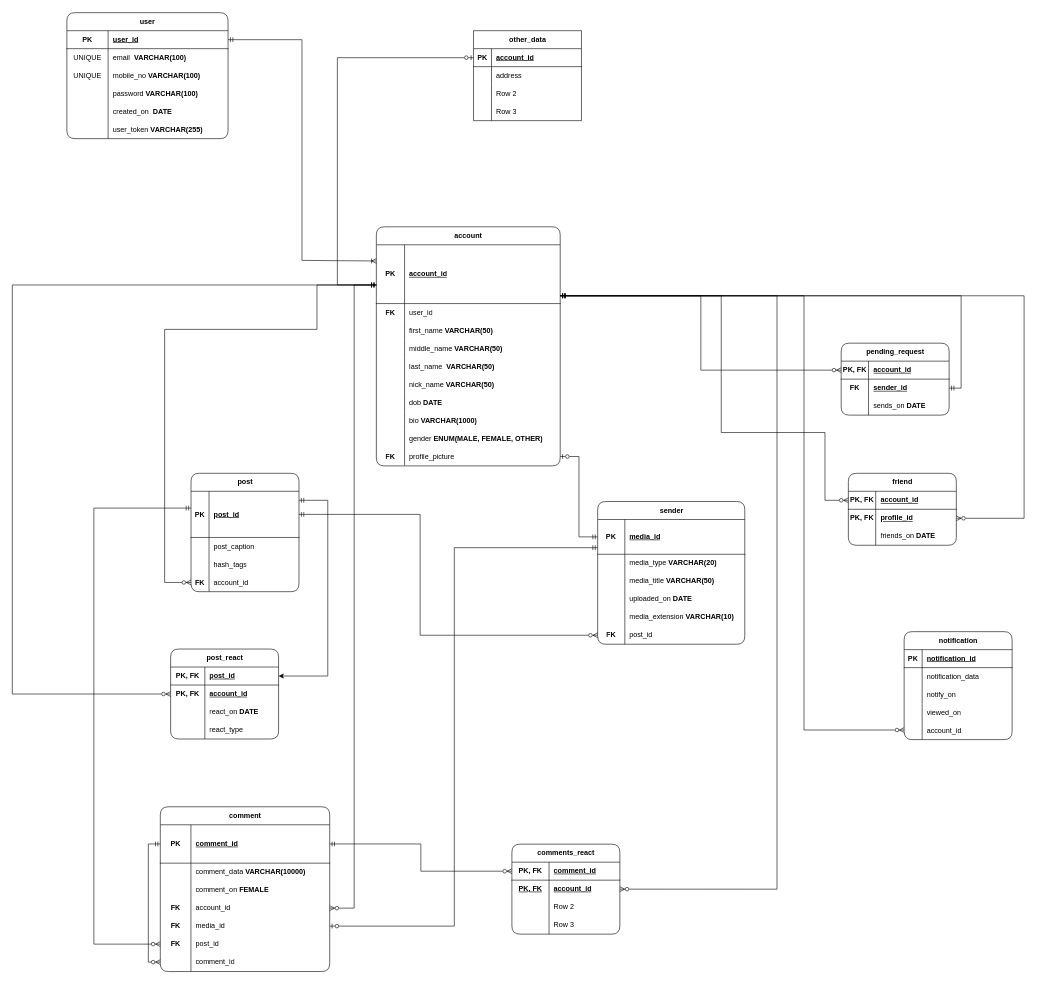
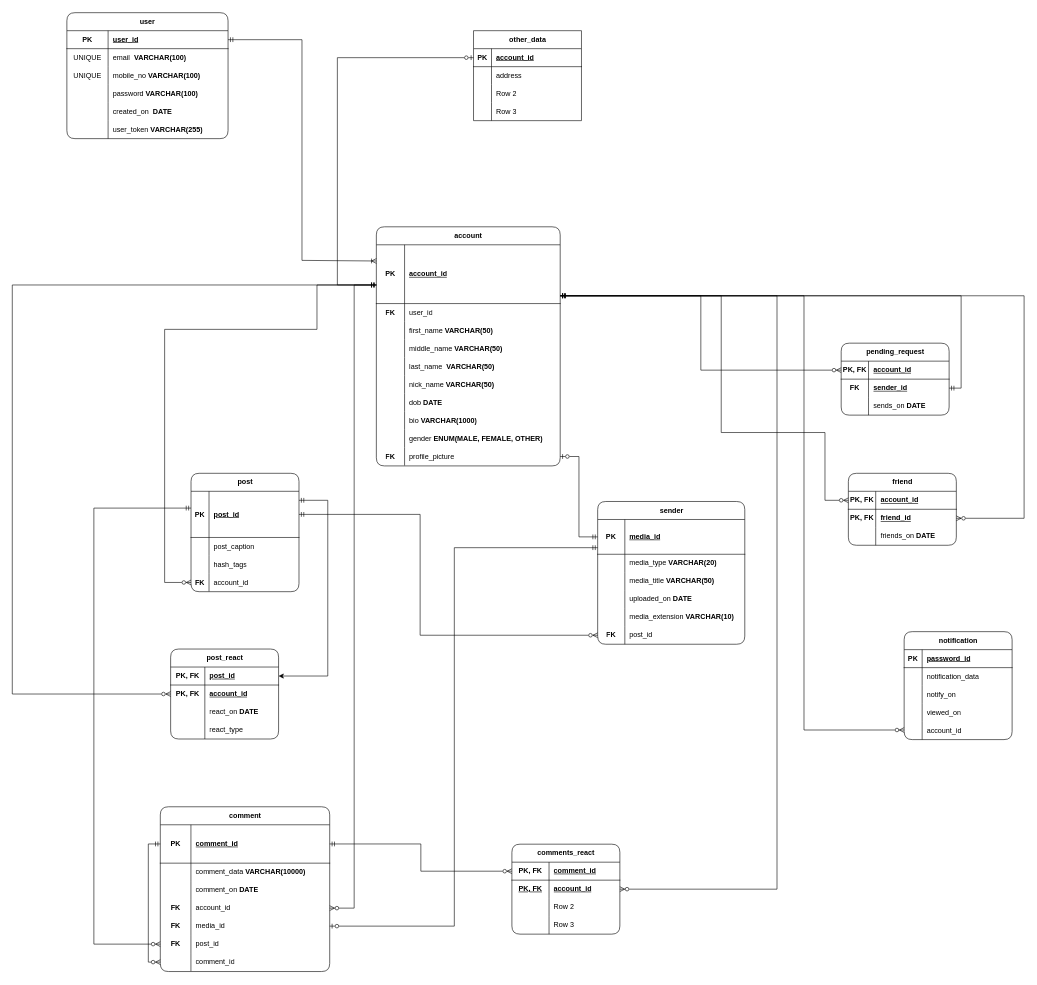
node "profile_id": label "profile_id" -> "friend_id"
node "notification_id": label "notification_id" -> "password_id"
node "comment_on FEMALE": label "comment_on FEMALE" -> "comment_on DATE"
